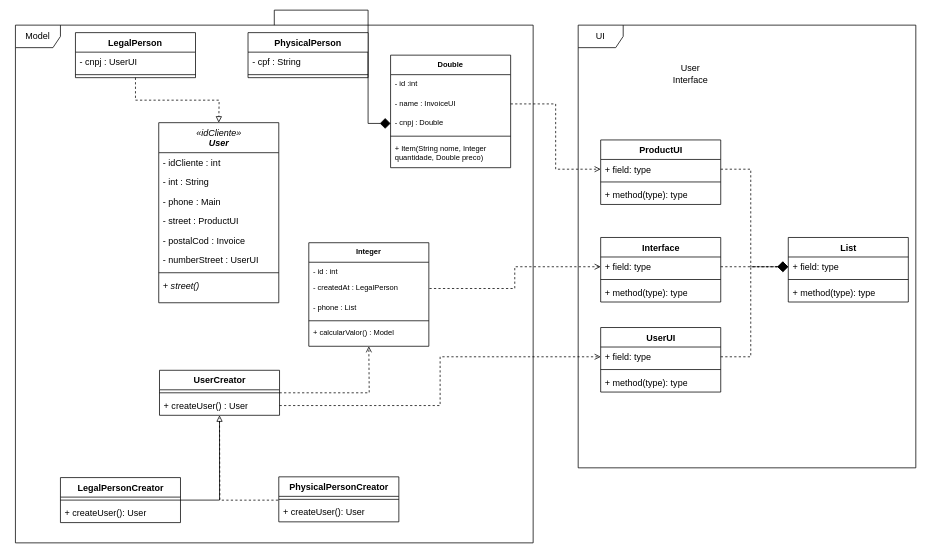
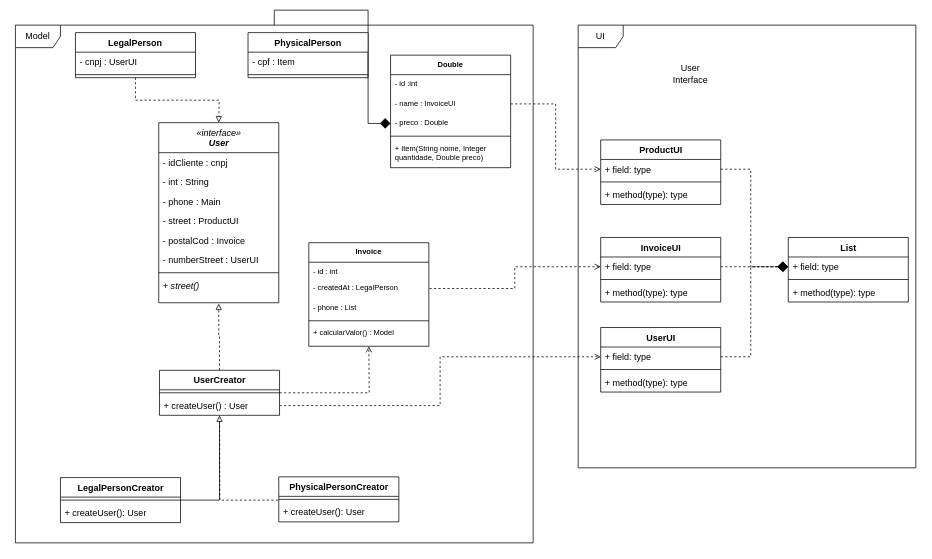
node "- cpf : String": label "- cpf : String" -> "- cpf : Item"
node "- cnpj : Double": label "- cnpj : Double" -> "- preco : Double"
node "«idCliente» User": label "«idCliente» User" -> "«interface» User"
node "- idCliente : int": label "- idCliente : int" -> "- idCliente : cnpj"
node "Interface": label "Interface" -> "InvoiceUI"
node "Integer": label "Integer" -> "Invoice"
edge "UserCreator" -> "+ street()": added
